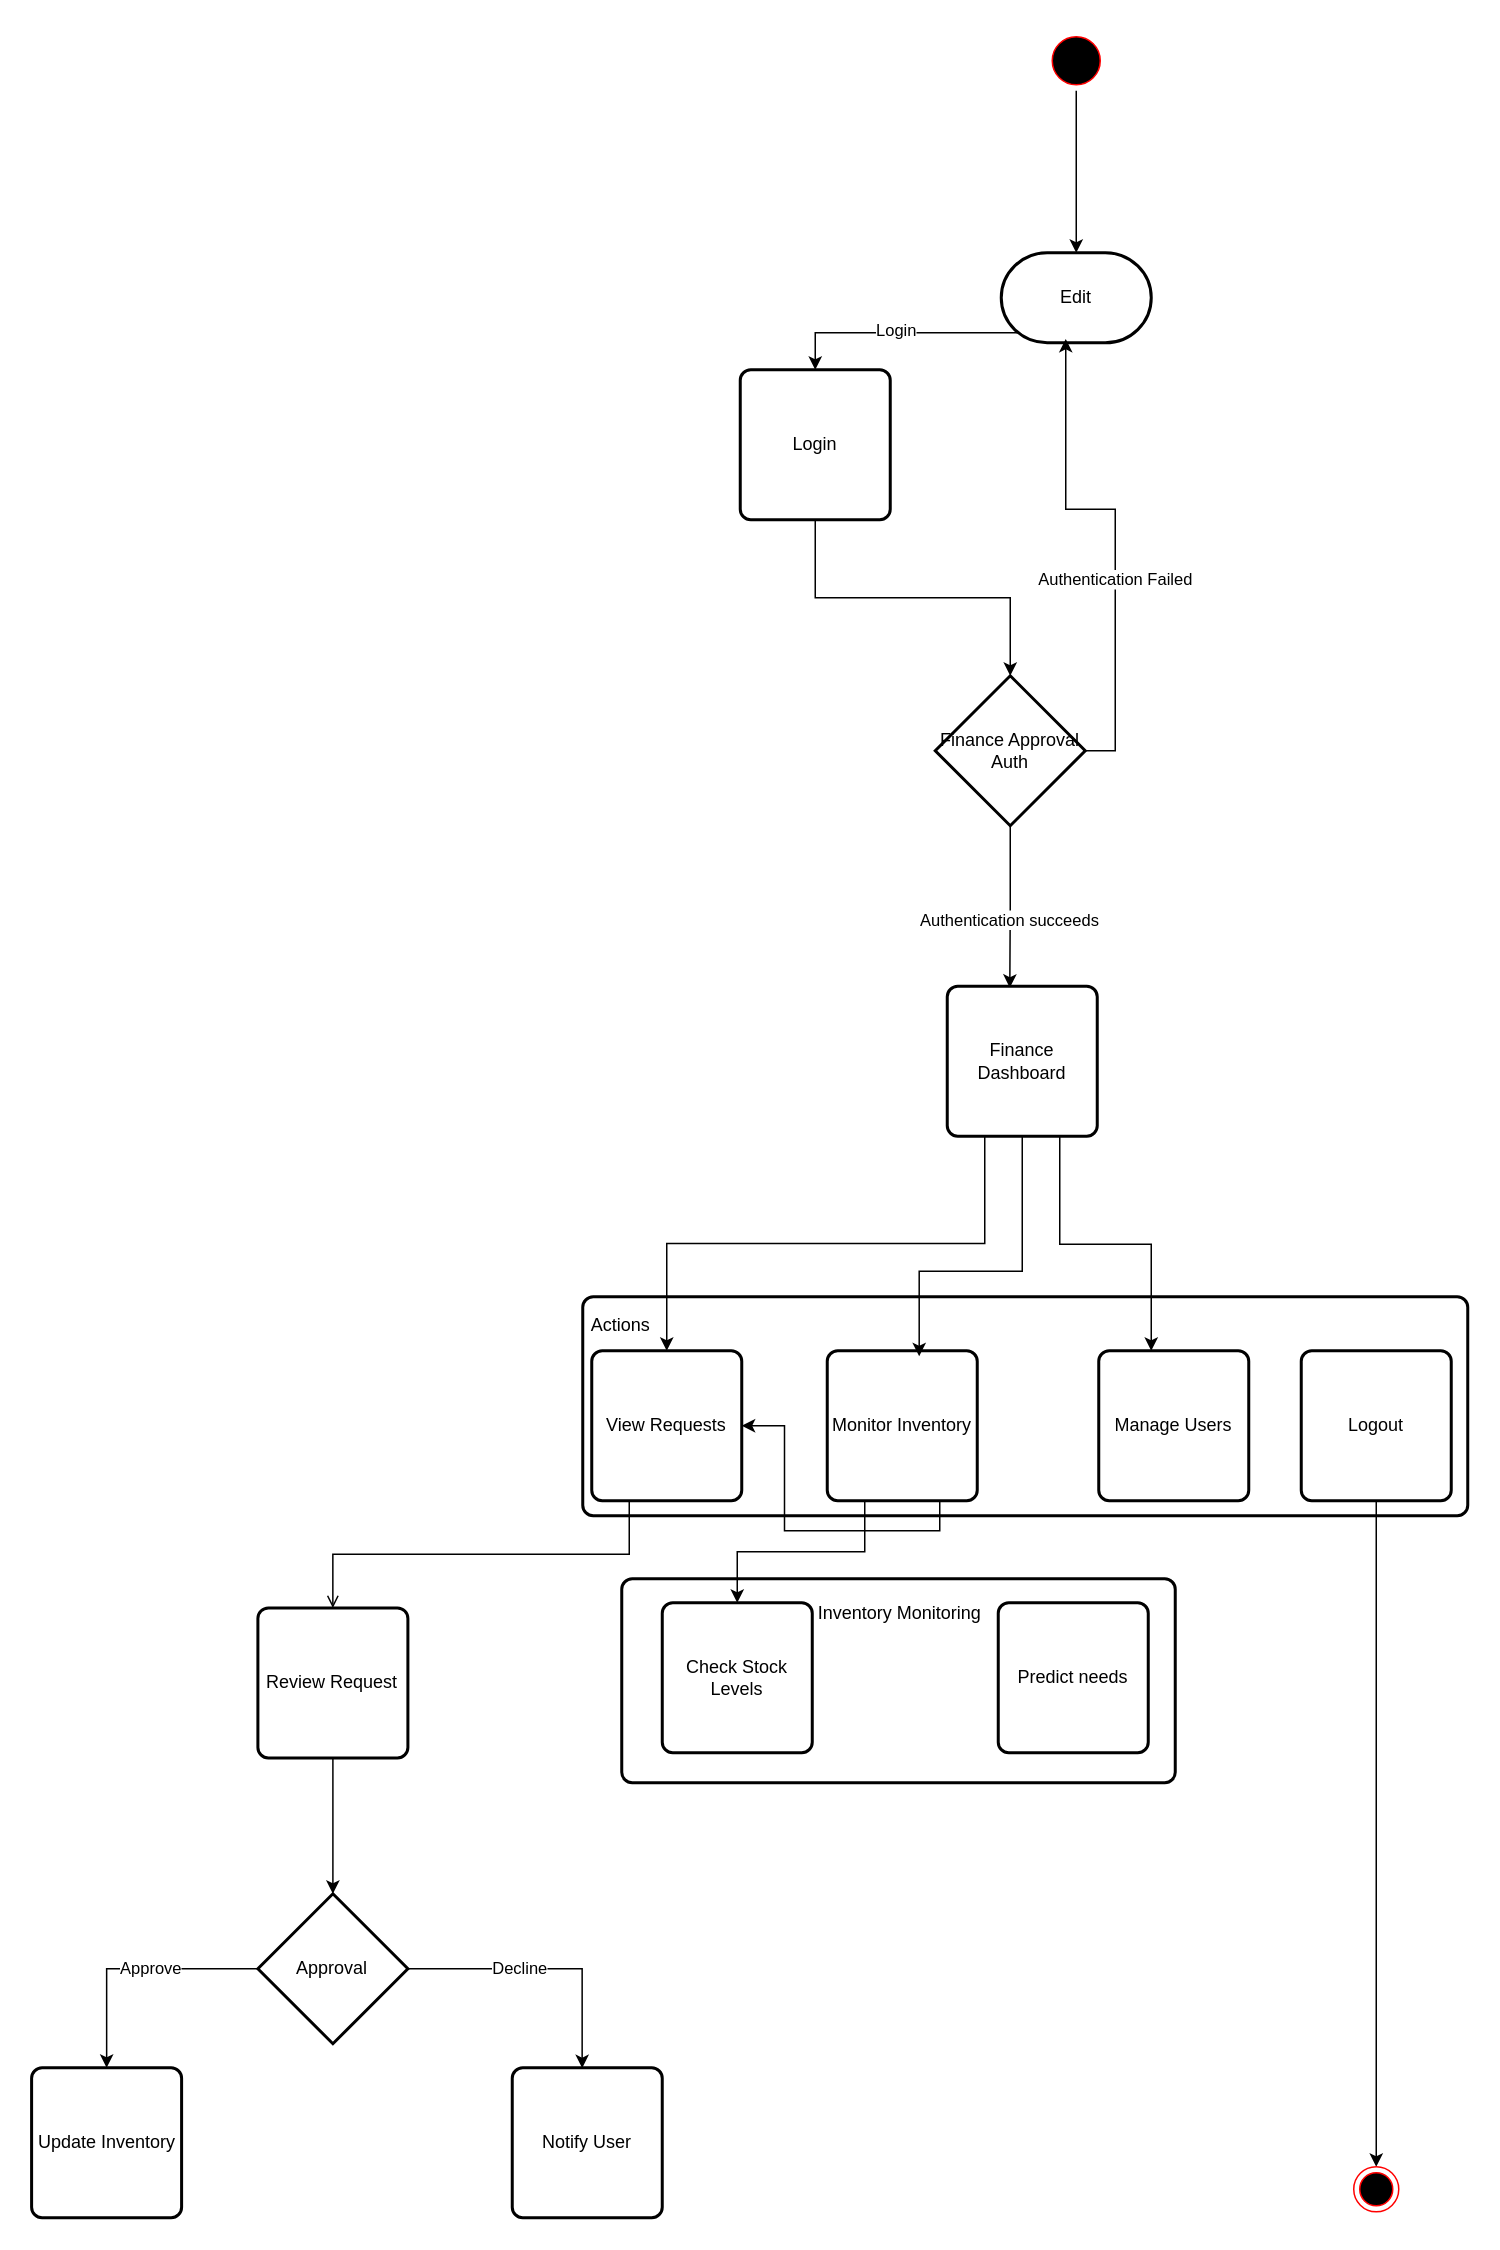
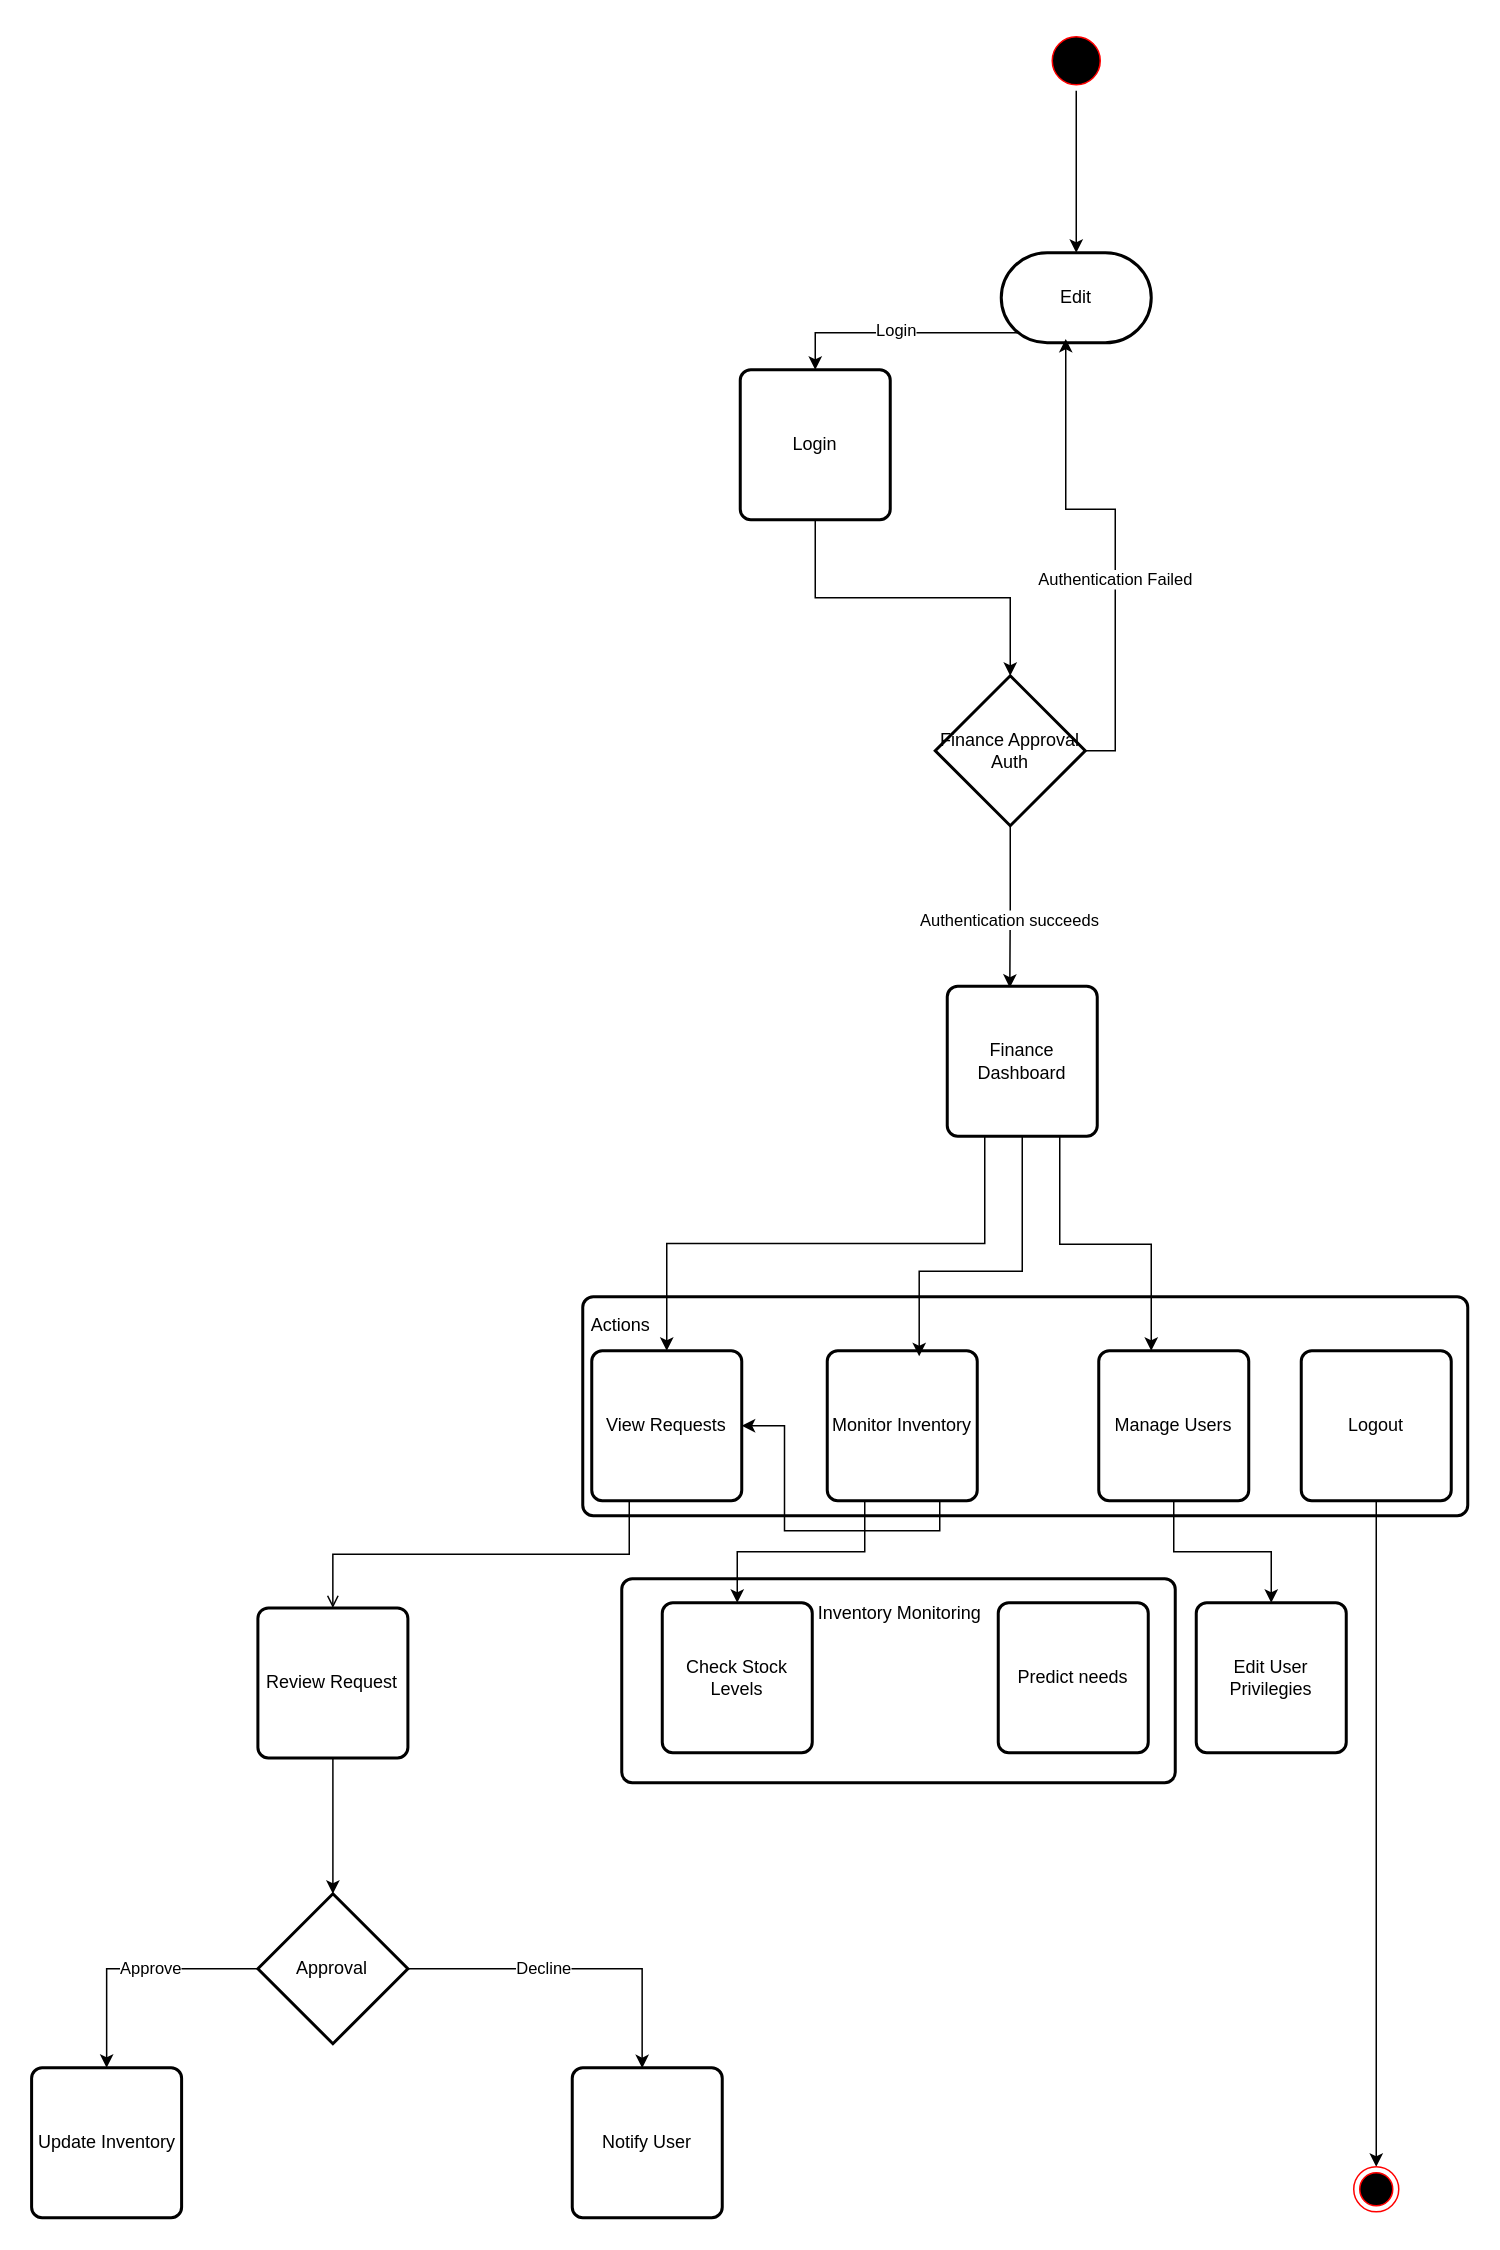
edge "Manage Users" -> "Edit User Privilegies": added
node "Edit User Privilegies": added
node "Notify User": moved (587, 2143) -> (647, 2143)
